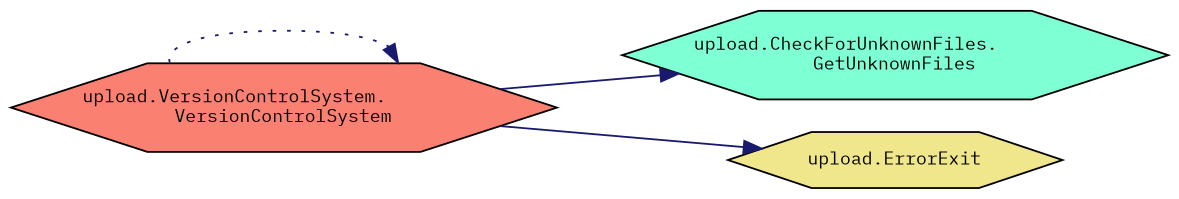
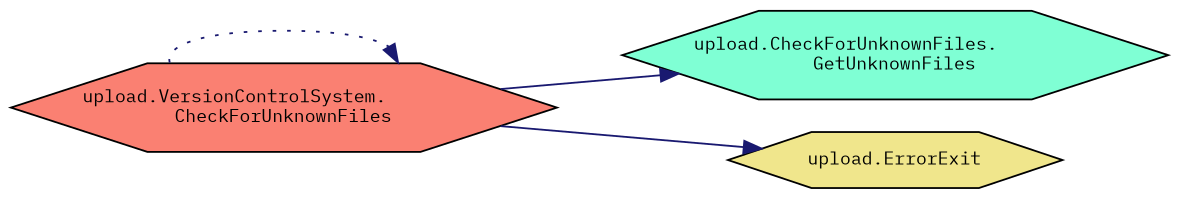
node "upload.VersionControlSystem. VersionControlSystem": label "upload.VersionControlSystem. VersionControlSystem" -> "upload.VersionControlSystem. CheckForUnknownFiles"
